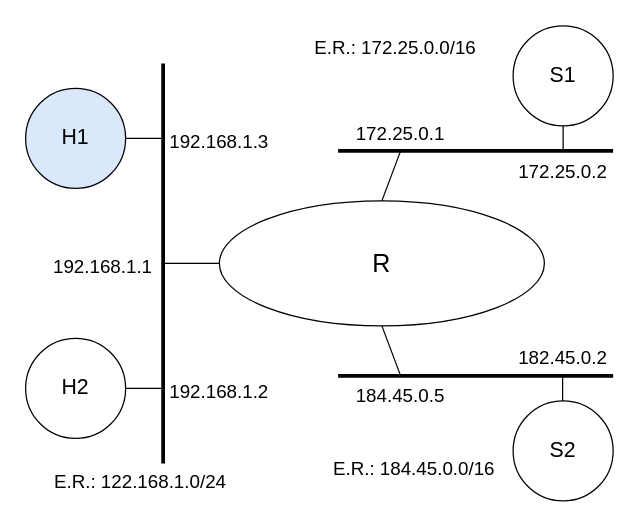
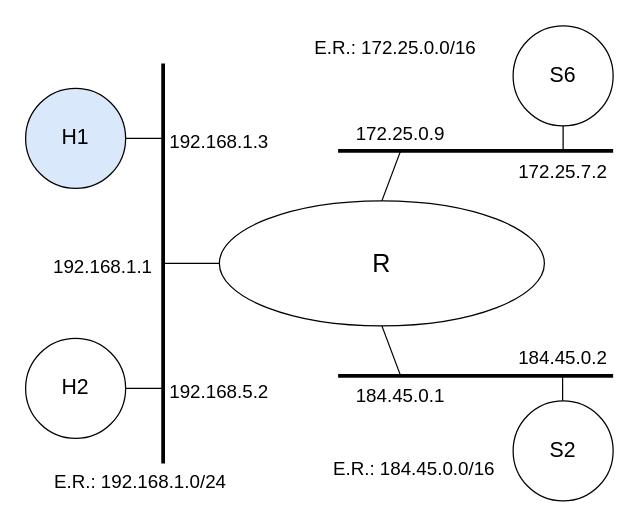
node "S1": label "S1" -> "S6"
node "172.25.0.1": label "172.25.0.1" -> "172.25.0.9"
node "172.25.0.2": label "172.25.0.2" -> "172.25.7.2"
node "182.45.0.2": label "182.45.0.2" -> "184.45.0.2"
node "192.168.1.2": label "192.168.1.2" -> "192.168.5.2"
node "184.45.0.5": label "184.45.0.5" -> "184.45.0.1"
node "E.R.: 122.168.1.0/24": label "E.R.: 122.168.1.0/24" -> "E.R.: 192.168.1.0/24"
